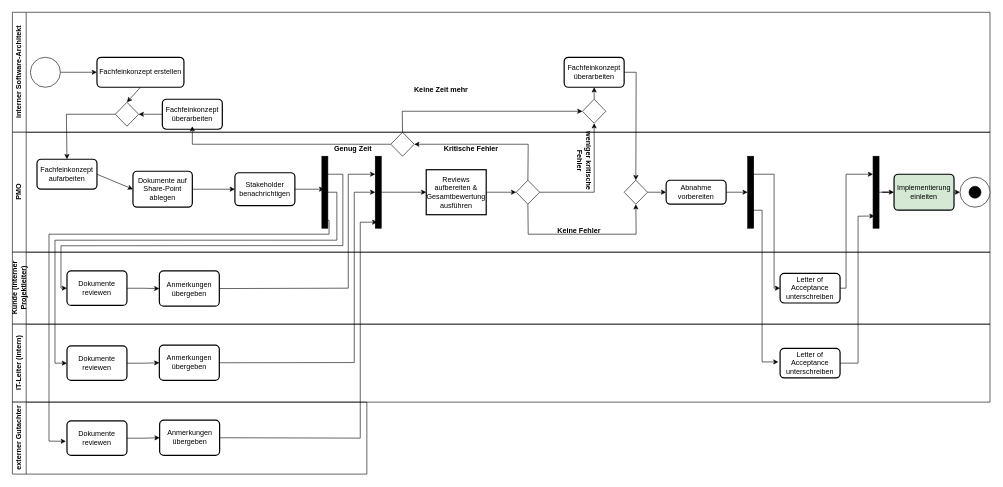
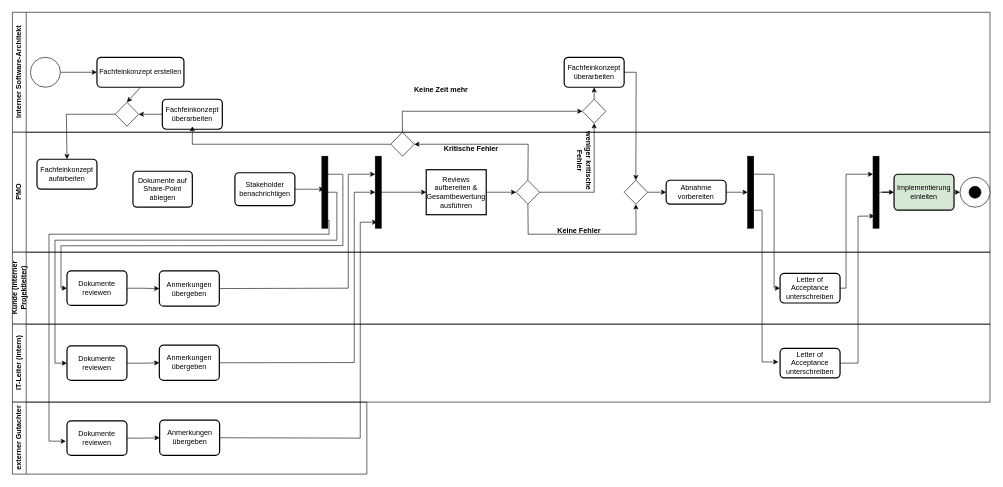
node "Genug Zeit": removed
edge "Fachfeinkonzept aufarbeiten" -> "Dokumente auf Share-Point ablegen": removed
edge "Dokumente auf Share-Point ablegen" -> "Stakeholder benachrichtigen": removed
